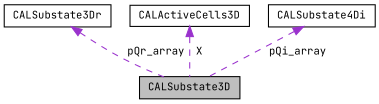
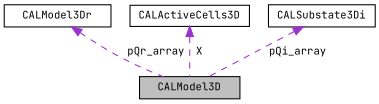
node "CALSubstate3Dr": label "CALSubstate3Dr" -> "CALModel3Dr"
node "CALSubstate4Di": label "CALSubstate4Di" -> "CALSubstate3Di"
node "CALSubstate3D": label "CALSubstate3D" -> "CALModel3D"
